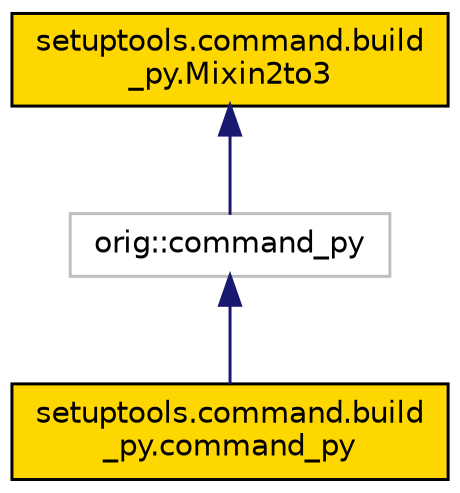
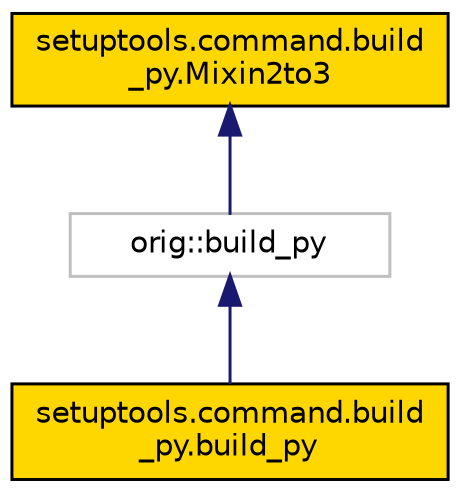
node "orig::command_py": label "orig::command_py" -> "orig::build_py"
node "setuptools.command.build _py.command_py": label "setuptools.command.build _py.command_py" -> "setuptools.command.build _py.build_py"
